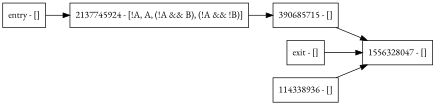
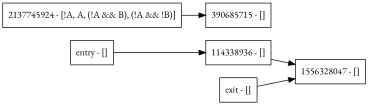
edge "entry - []" -> "2137745924 - [!A, A, (!A && B), (!A && !B)]": now "entry - []" -> "114338936 - []"
edge "390685715 - []" -> "1556328047 - []": removed
